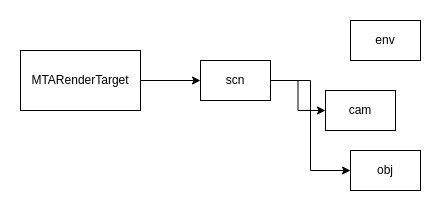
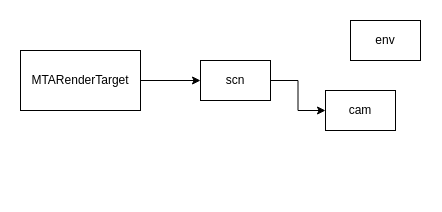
edge "scn" -> "obj": removed
node "obj": removed
